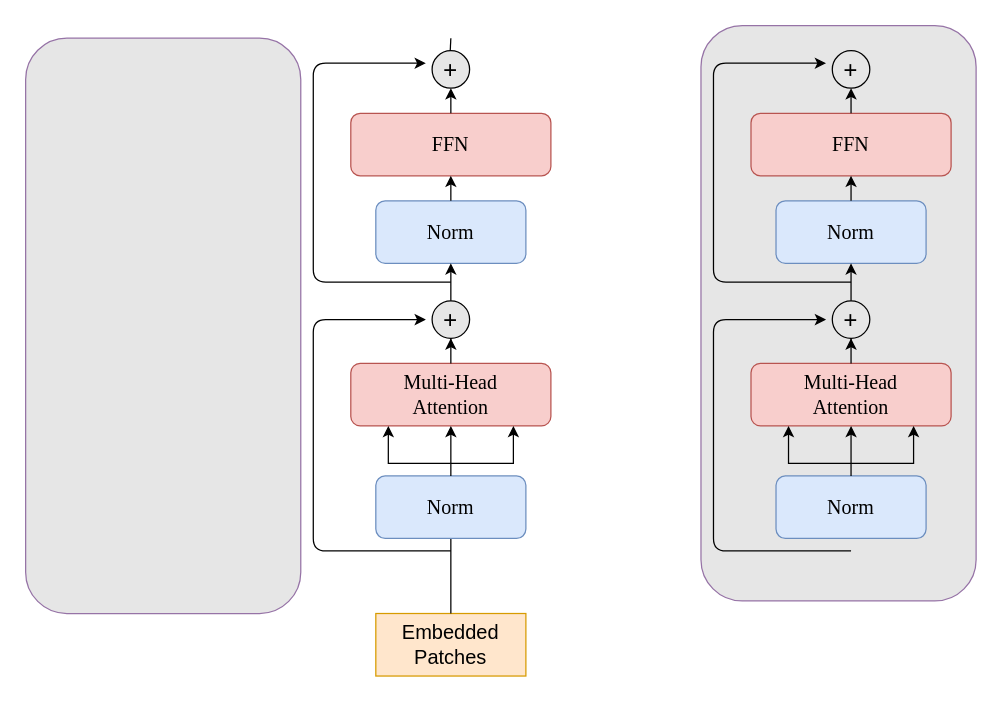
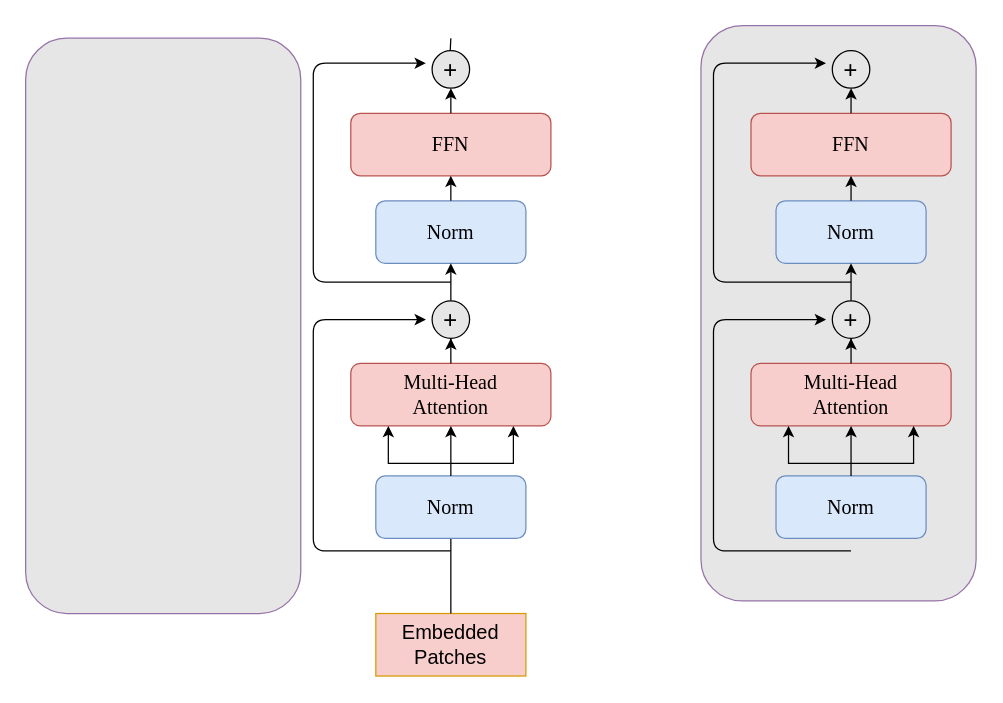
node "Embedded Patches": fillcolor #ffe6cc -> #f8cecc
